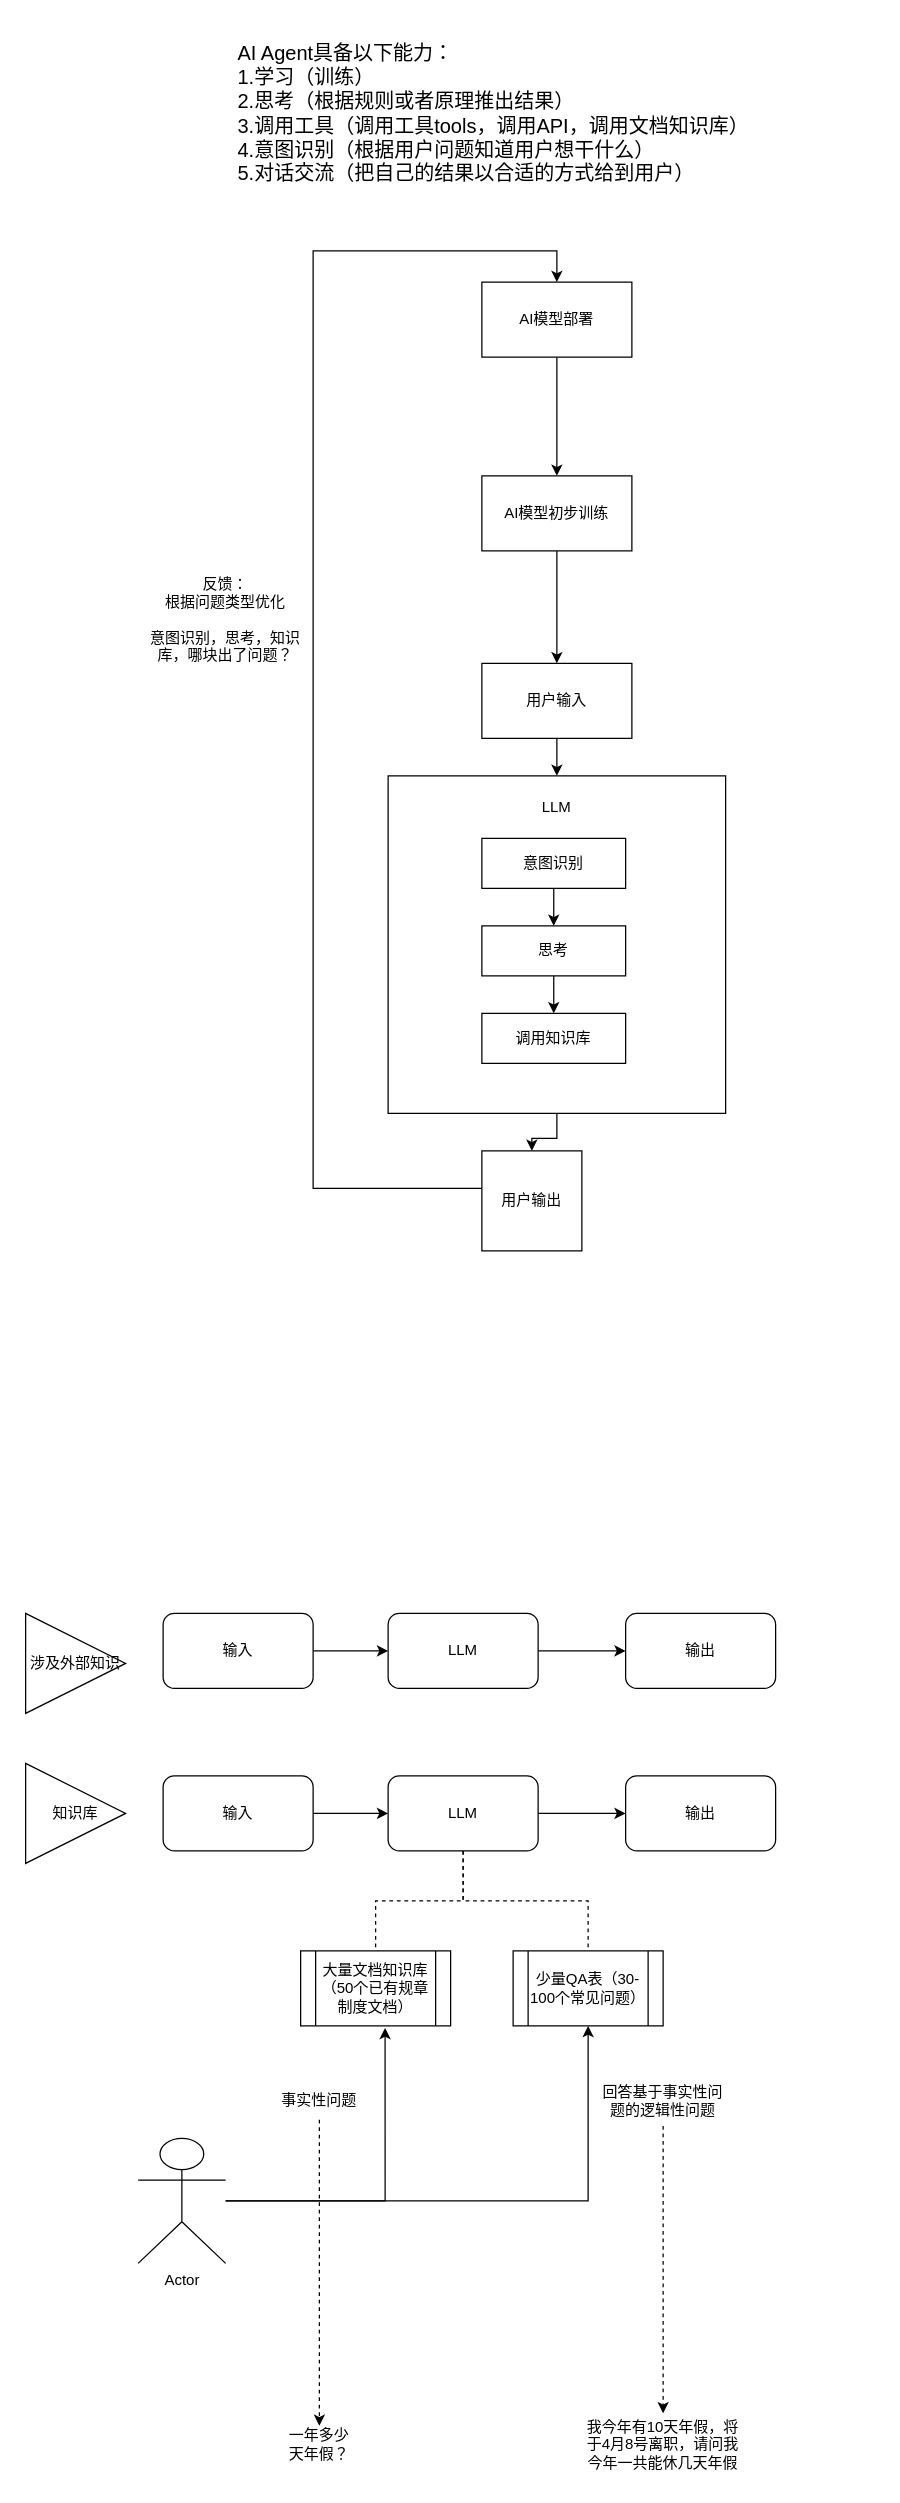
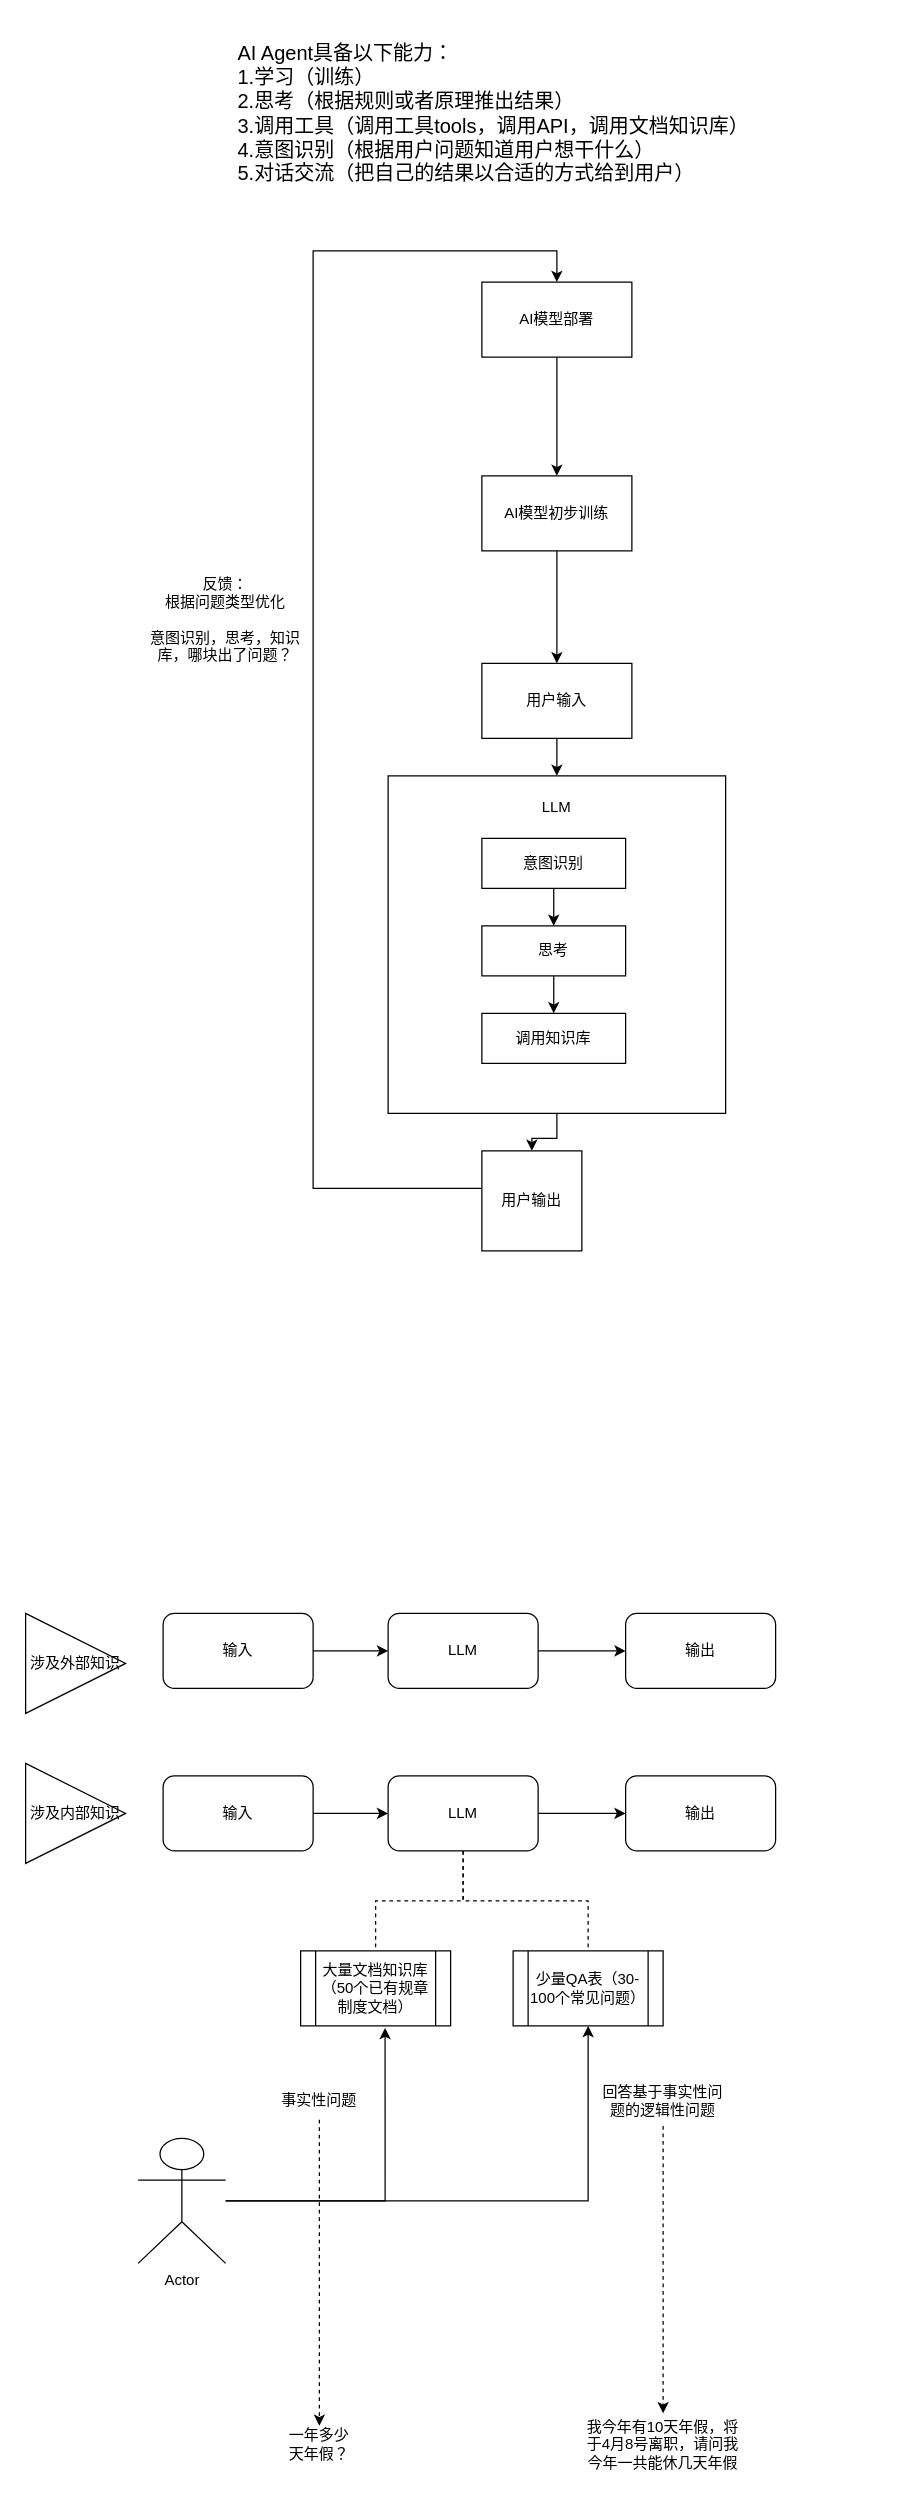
node "知识库": label "知识库" -> "涉及内部知识"
